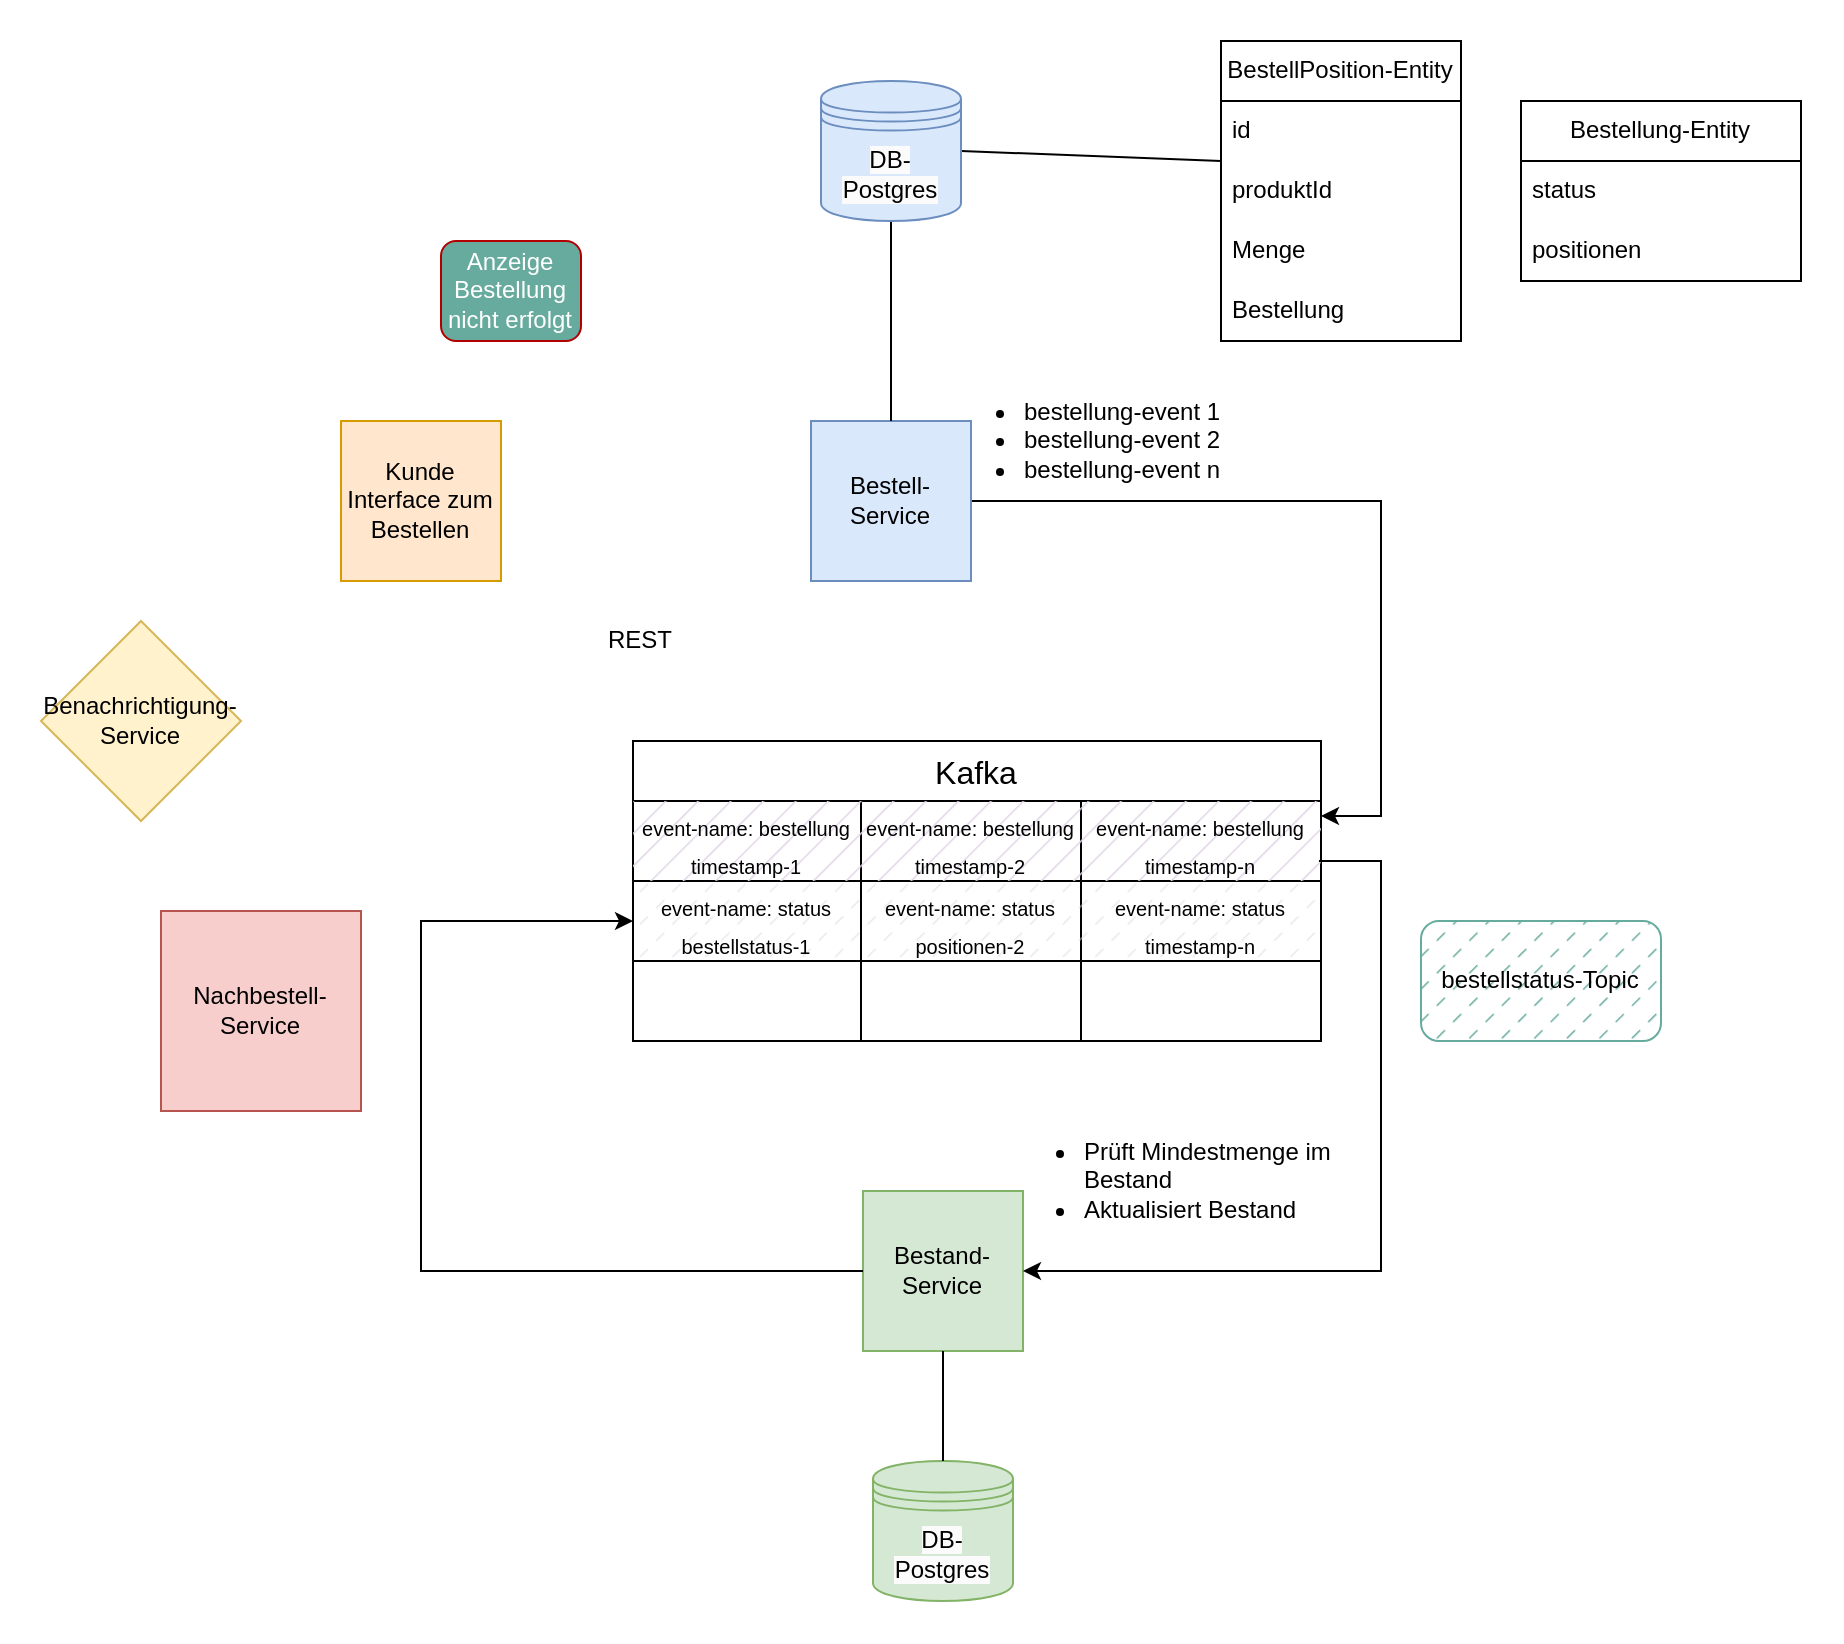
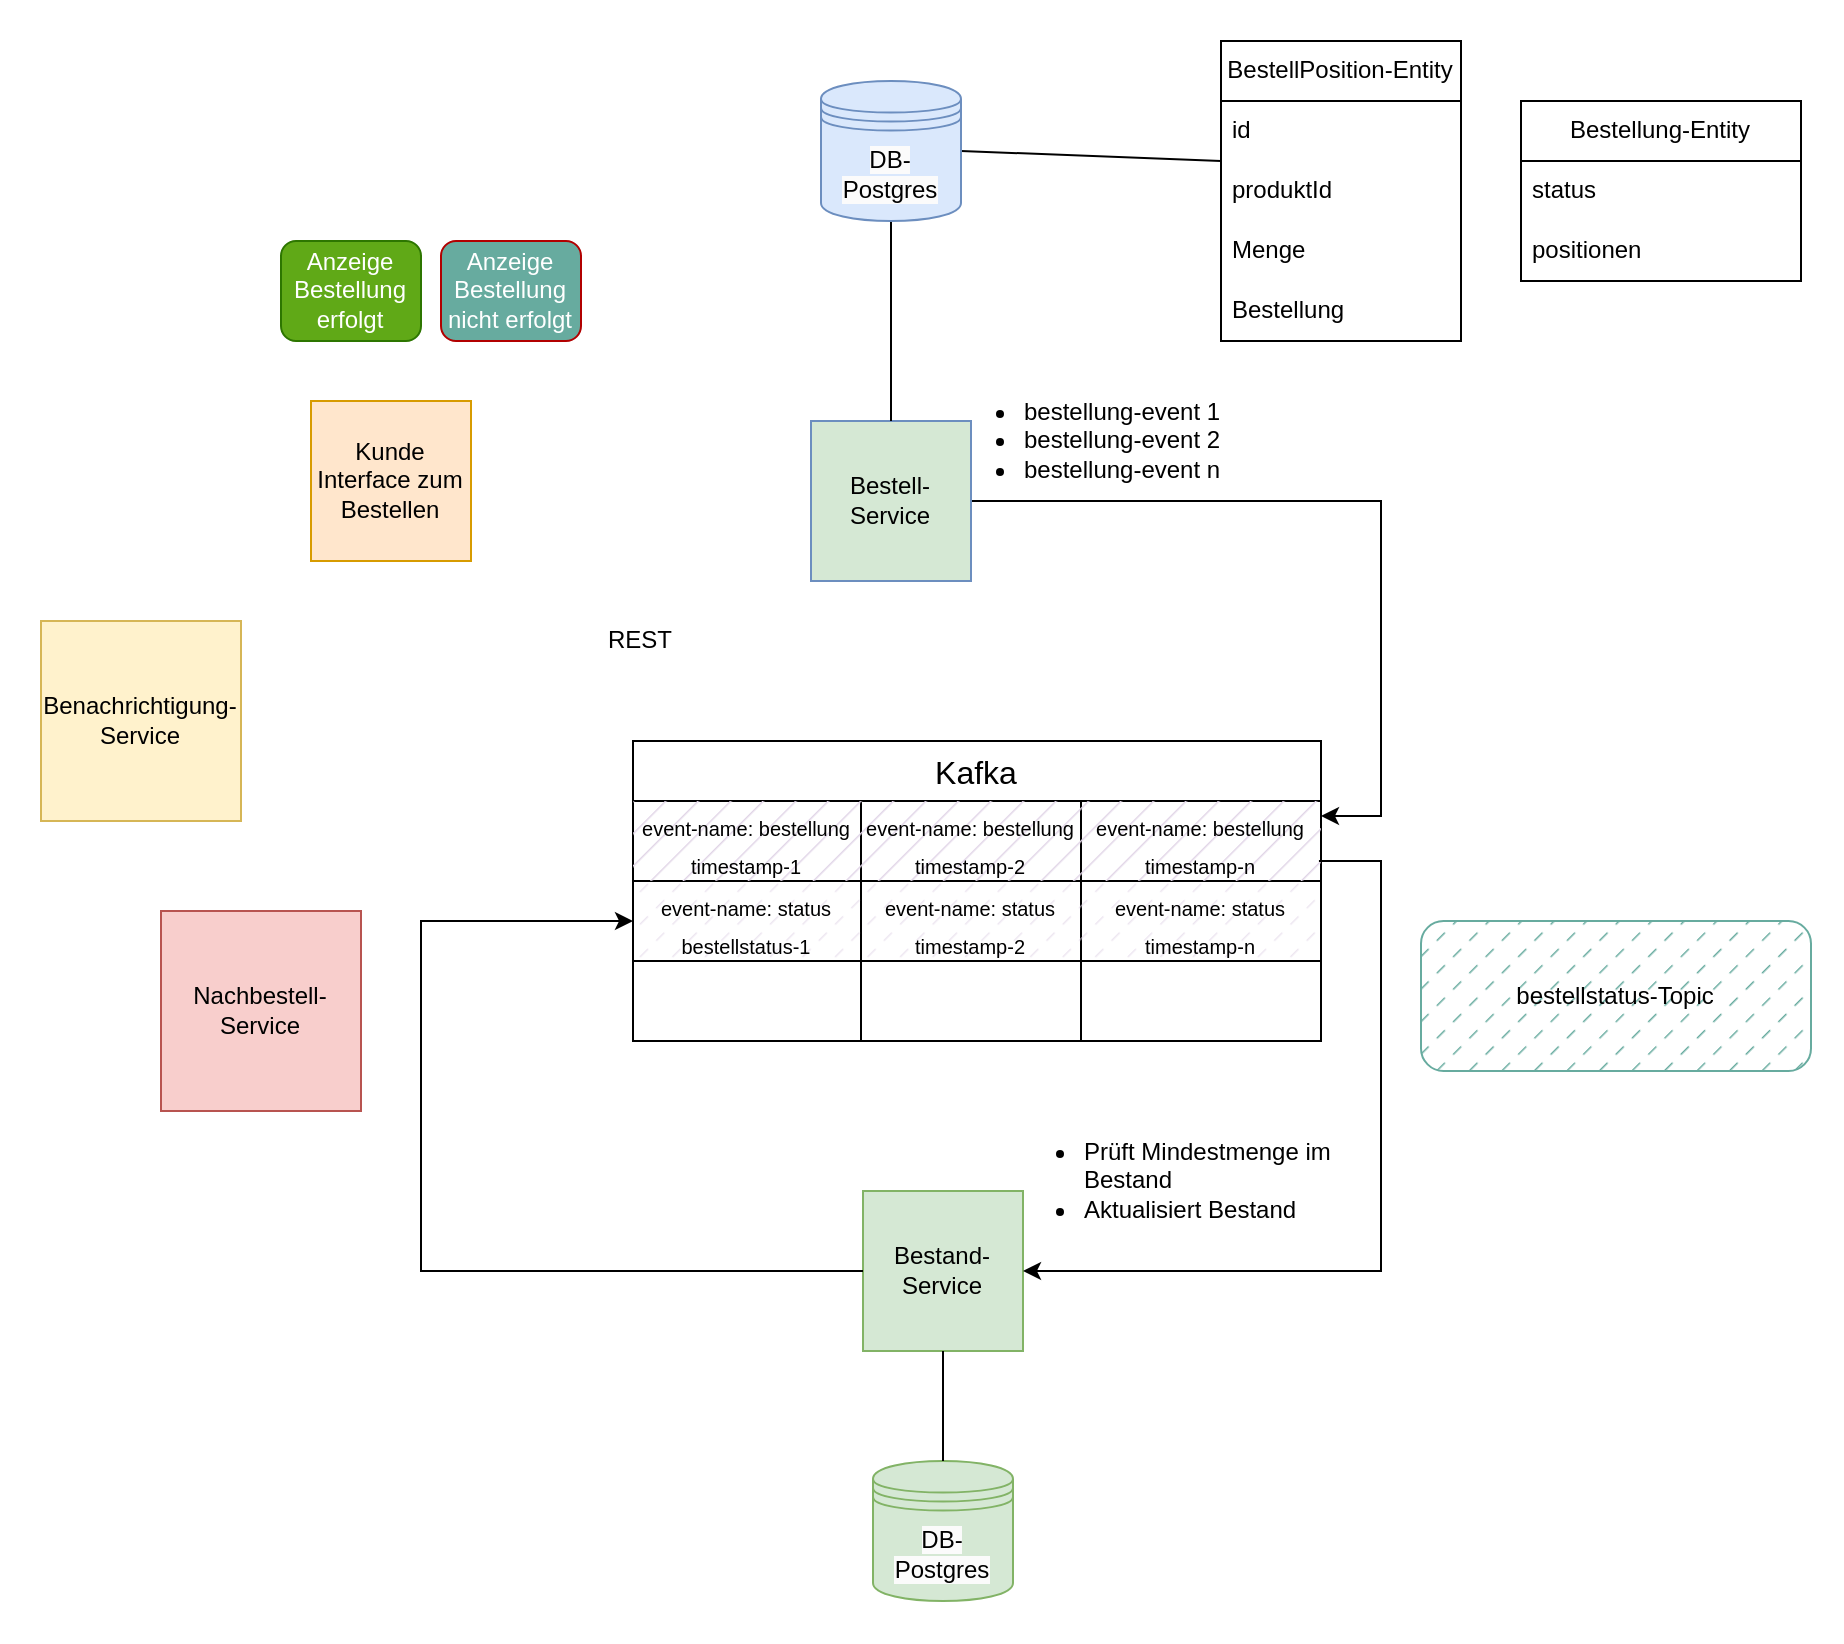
node "Anzeige Bestellung erfolgt": added
node "Kunde Interface zum Bestellen": moved (421, 501) -> (391, 481)
node "Bestell-Service": fillcolor #dae8fc -> #d5e8d4
node "Benachrichtigung-Service": shape diamond -> rectangle
node "event-name: status positionen-2": label "event-name: status positionen-2" -> "event-name: status timestamp-2"
node "bestellstatus-Topic": size 240x120 -> 390x150
